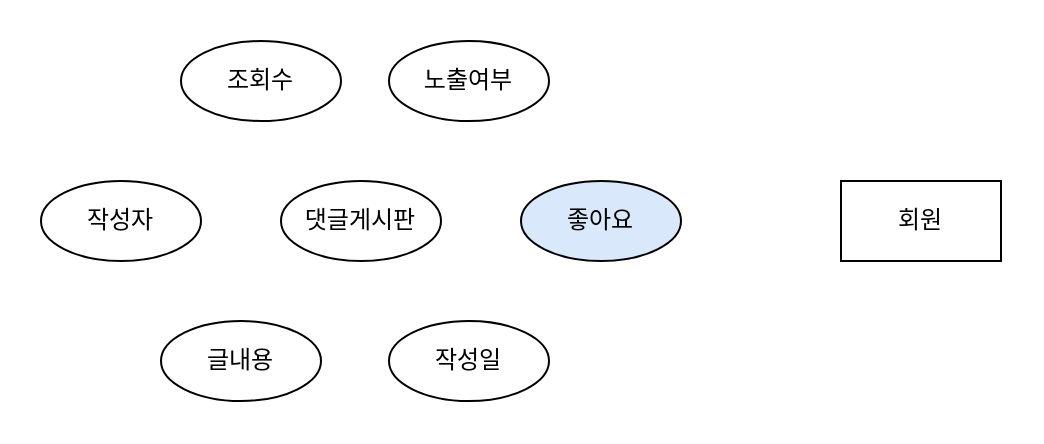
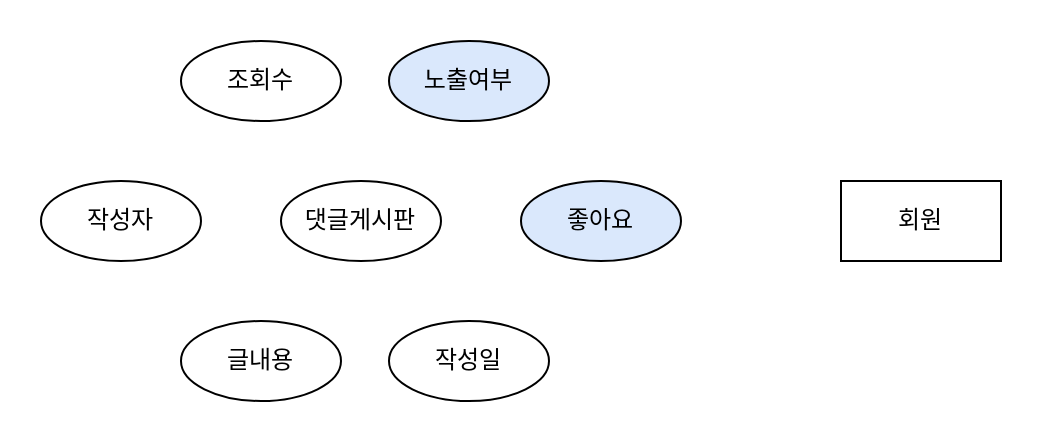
node "노출여부": fillcolor #ffffff -> #dae8fc
node "글내용": moved (241, 361) -> (261, 361)
